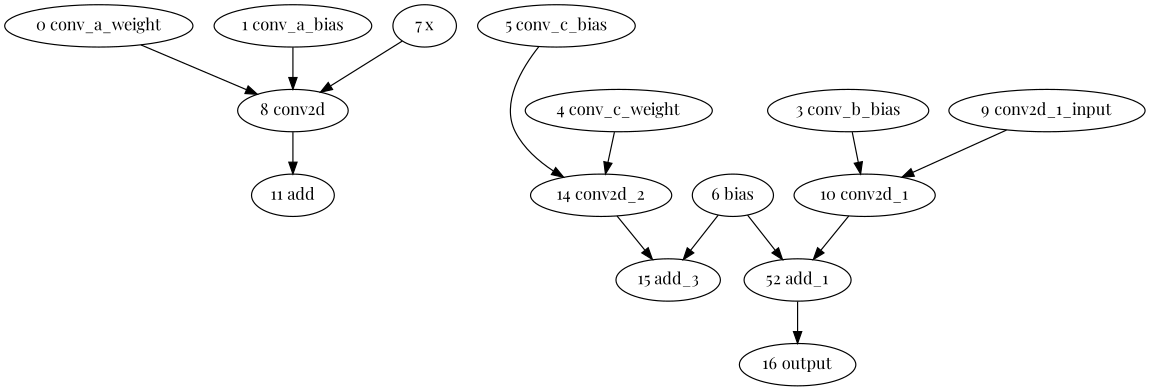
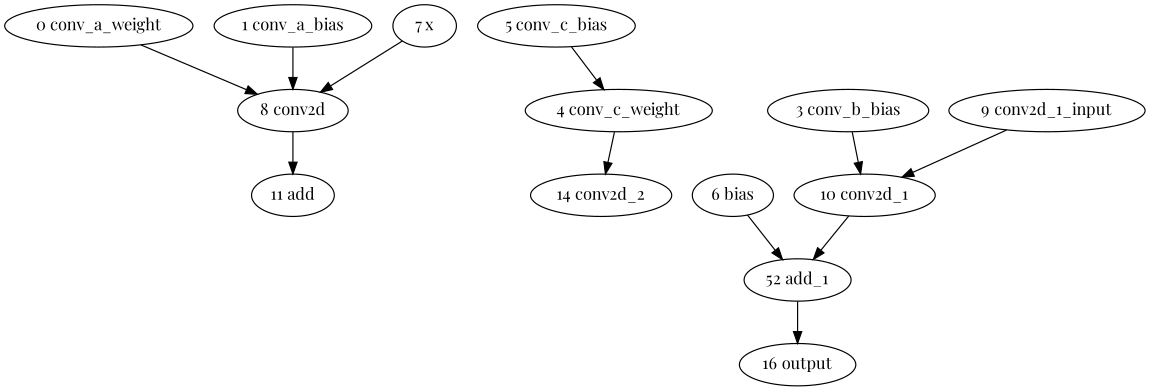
edge "5 conv_c_bias" -> "14 conv2d_2": now "5 conv_c_bias" -> "4 conv_c_weight"
node "15 add_3": removed
